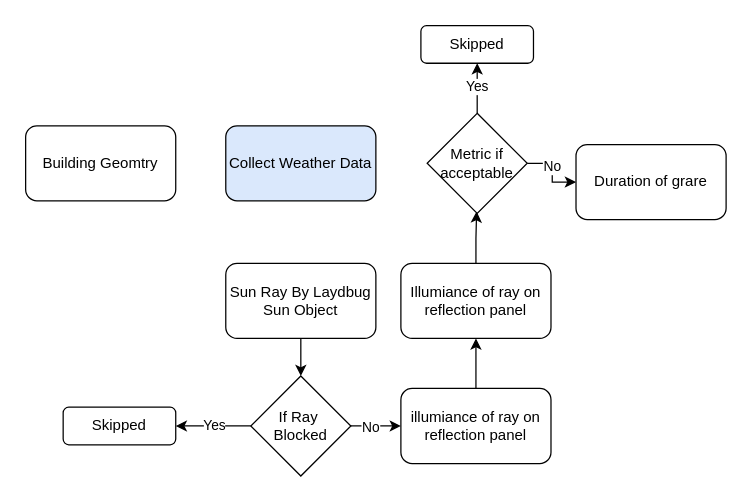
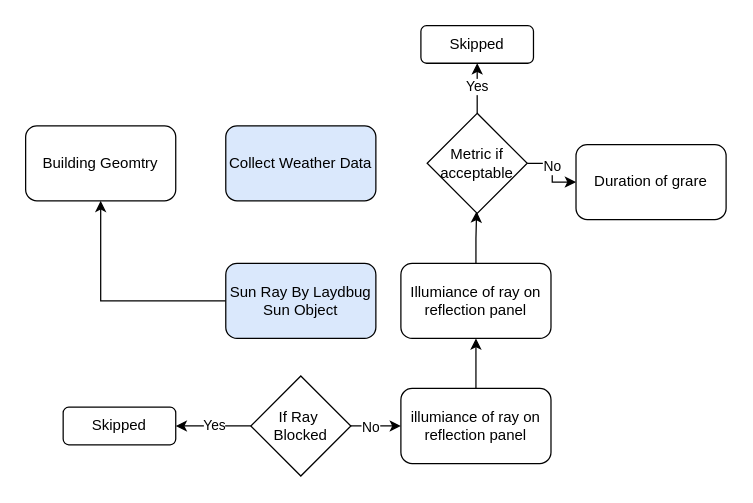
node "Sun Ray By Laydbug Sun Object": fillcolor #ffffff -> #dae8fc
edge "Sun Ray By Laydbug Sun Object" -> "If Ray Blocked": now "Sun Ray By Laydbug Sun Object" -> "Building Geomtry"
